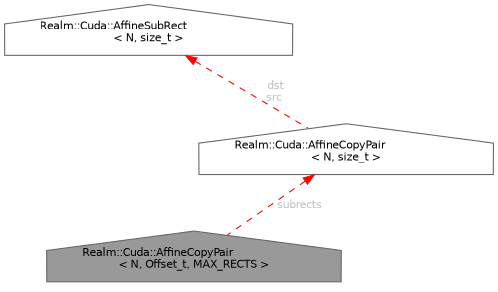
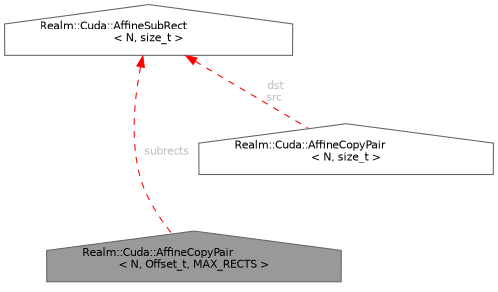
edge "Realm::Cuda::AffineCopyPair < N, Offset_t, MAX_RECTS >" -> "Realm::Cuda::AffineCopyPair < N, size_t >": now "Realm::Cuda::AffineCopyPair < N, Offset_t, MAX_RECTS >" -> "Realm::Cuda::AffineSubRect < N, size_t >"
